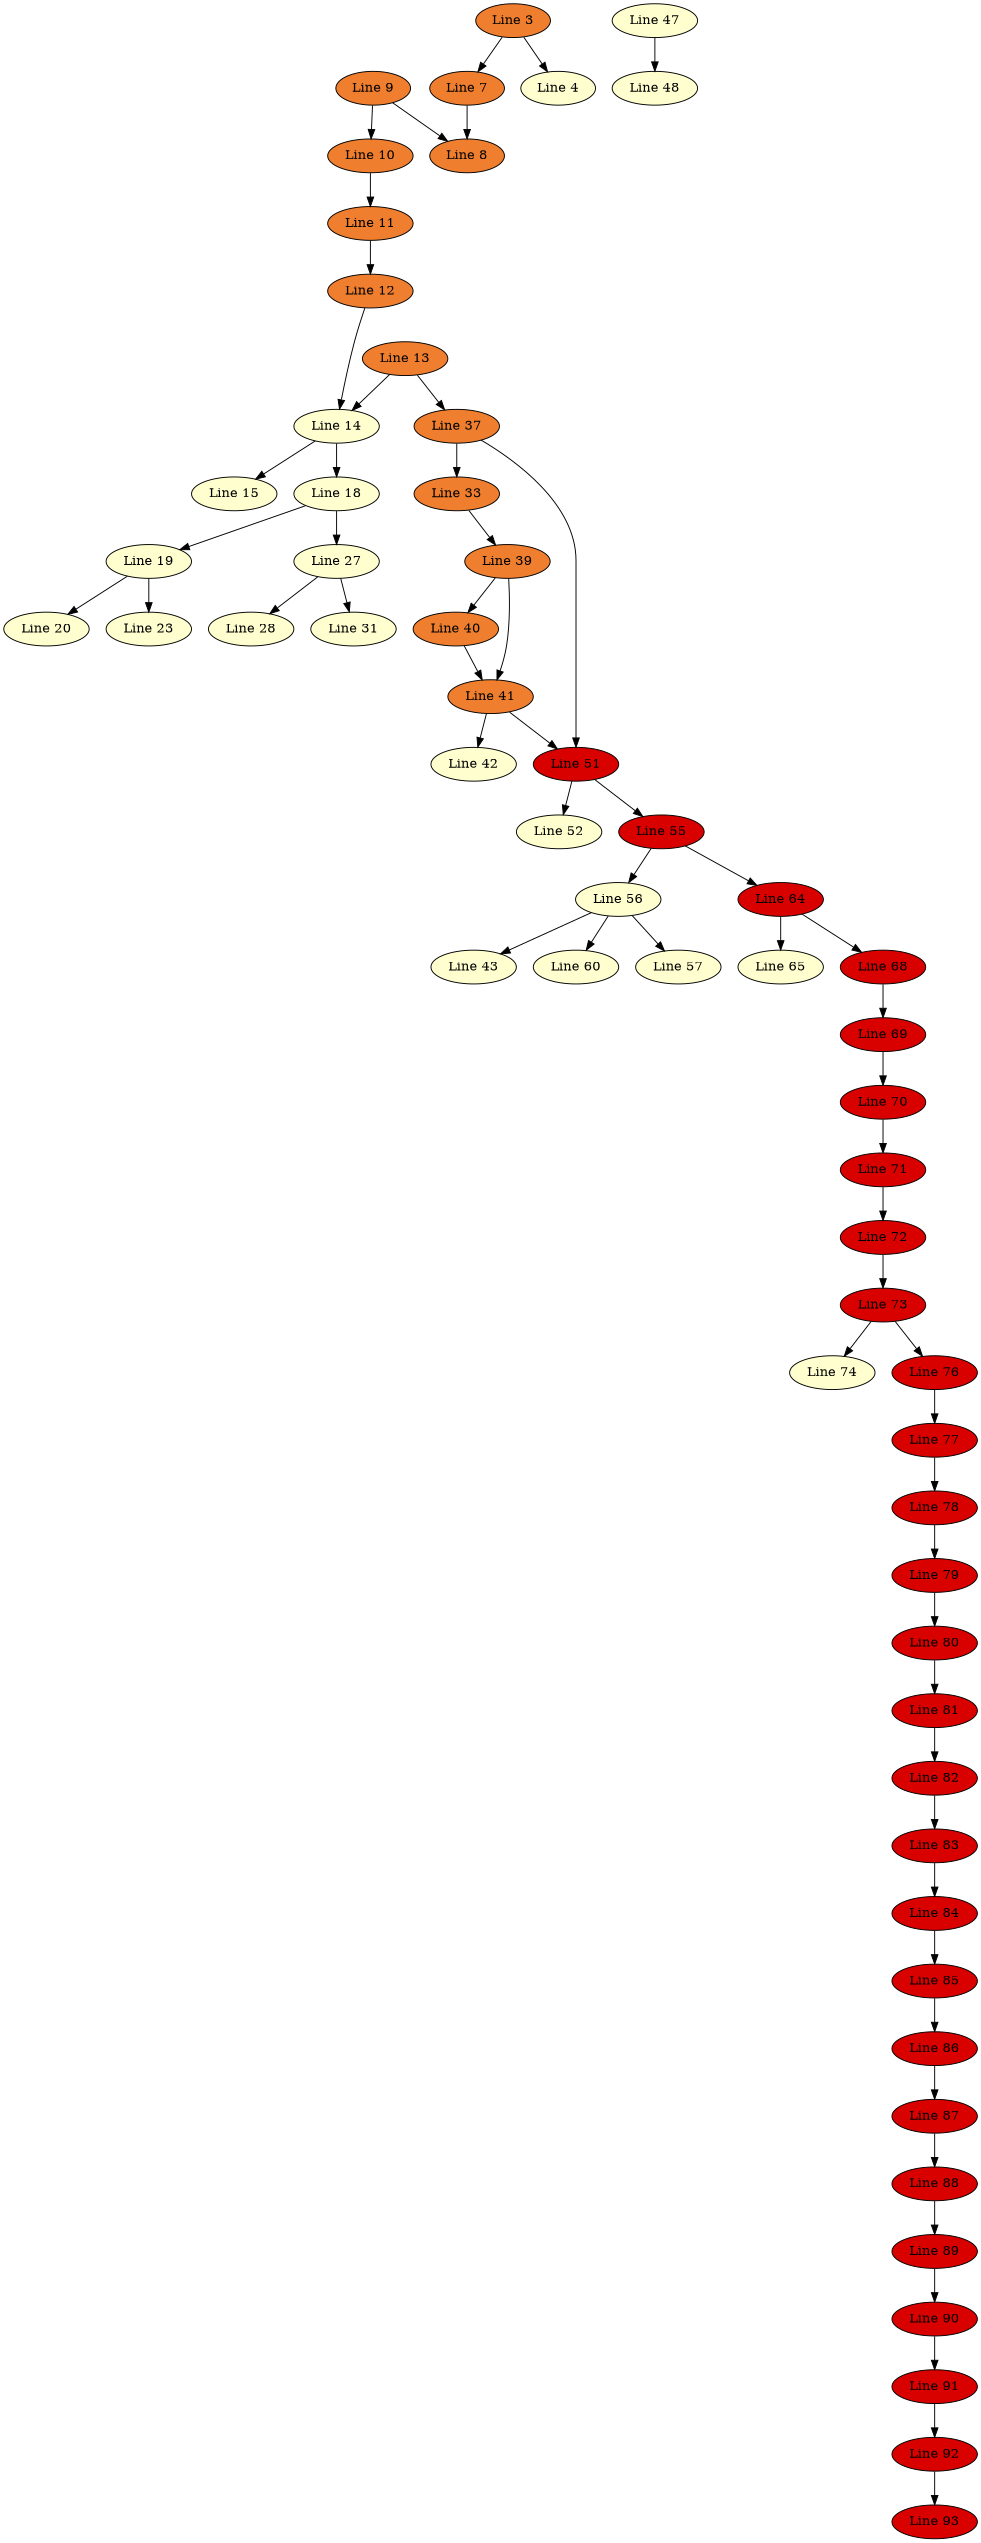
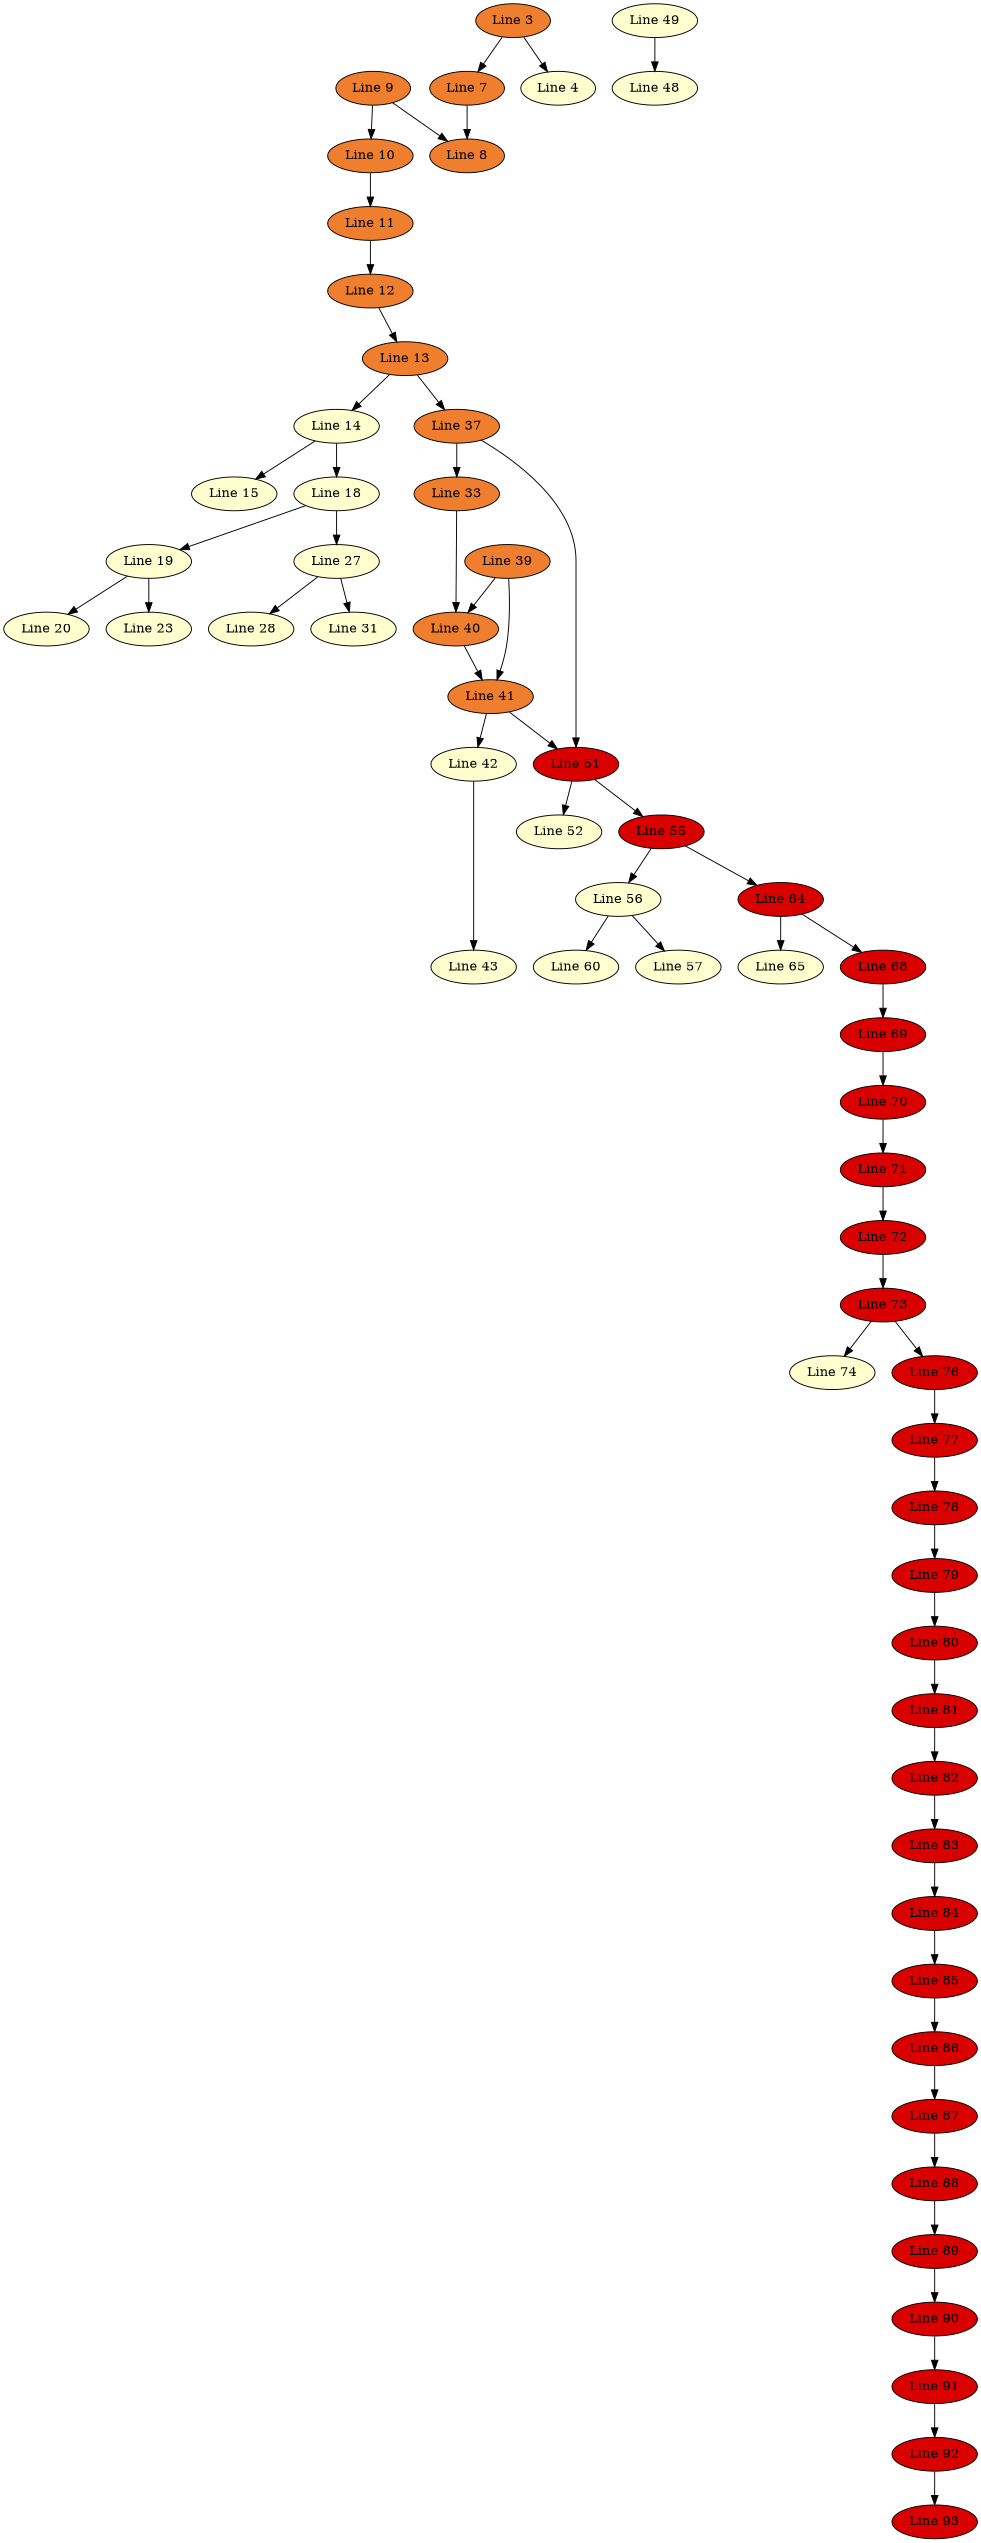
node "Line 47": label "Line 47" -> "Line 49"
edge "Line 12" -> "Line 14": now "Line 12" -> "Line 13"
edge "Line 33" -> "Line 39": now "Line 33" -> "Line 40"
edge "Line 56" -> "Line 43": now "Line 42" -> "Line 43"
